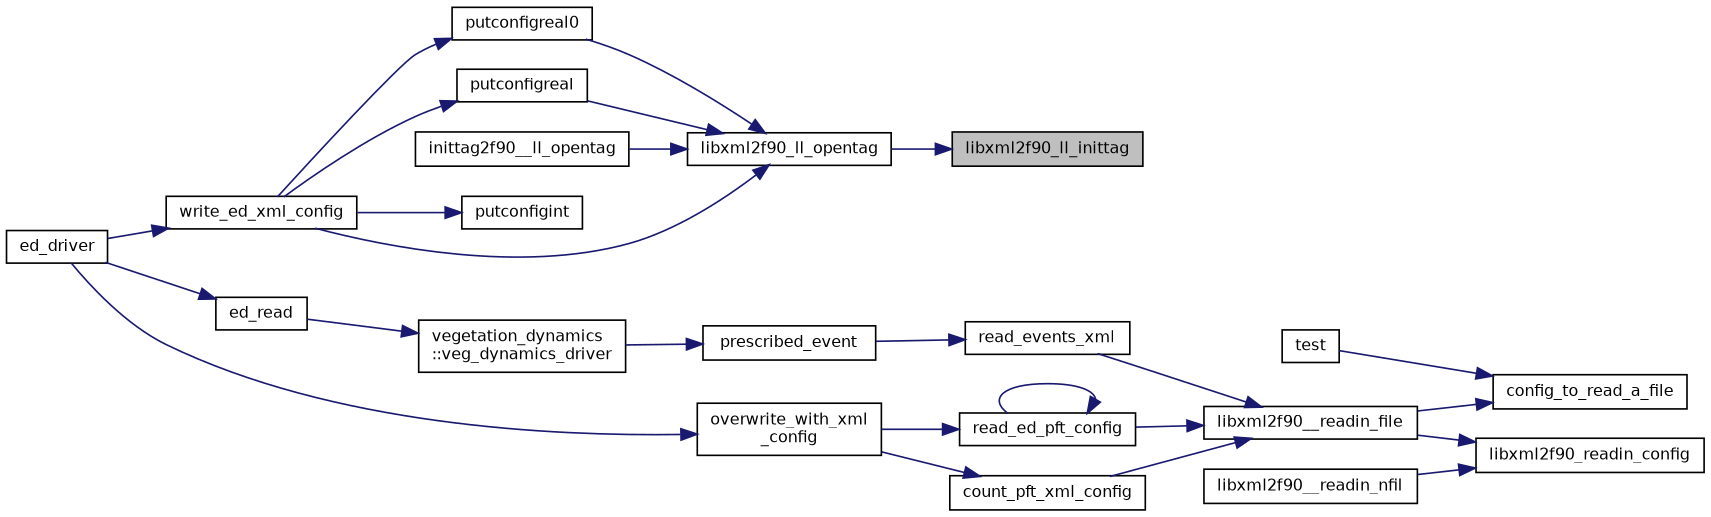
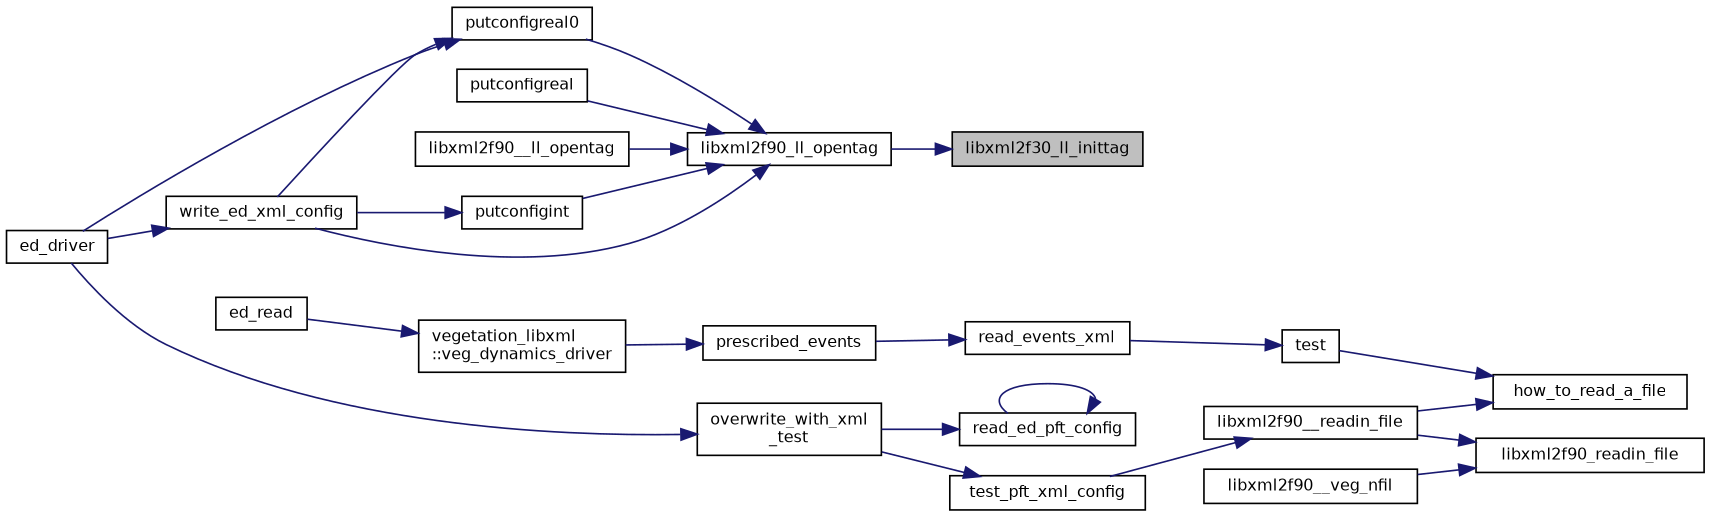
edge "write_ed_xml_config" -> "putconfigreal": removed
node "inittag2f90__ll_opentag": label "inittag2f90__ll_opentag" -> "libxml2f90__ll_opentag"
node "libxml2f90_ll_inittag": label "libxml2f90_ll_inittag" -> "libxml2f30_ll_inittag"
edge "putconfigint" -> "libxml2f90_ll_opentag": added
edge "ed_driver" -> "ed_read": now "ed_driver" -> "putconfigreal0"
node "prescribed_event": label "prescribed_event" -> "prescribed_events"
node "vegetation_dynamics ::veg_dynamics_driver": label "vegetation_dynamics ::veg_dynamics_driver" -> "vegetation_libxml ::veg_dynamics_driver"
edge "read_events_xml" -> "libxml2f90__readin_file": now "read_events_xml" -> "test"
node "config_to_read_a_file": label "config_to_read_a_file" -> "how_to_read_a_file"
edge "read_ed_pft_config" -> "libxml2f90__readin_file": removed
node "overwrite_with_xml _config": label "overwrite_with_xml _config" -> "overwrite_with_xml _test"
node "libxml2f90_readin_config": label "libxml2f90_readin_config" -> "libxml2f90_readin_file"
node "libxml2f90__readin_nfil": label "libxml2f90__readin_nfil" -> "libxml2f90__veg_nfil"
node "count_pft_xml_config": label "count_pft_xml_config" -> "test_pft_xml_config"
